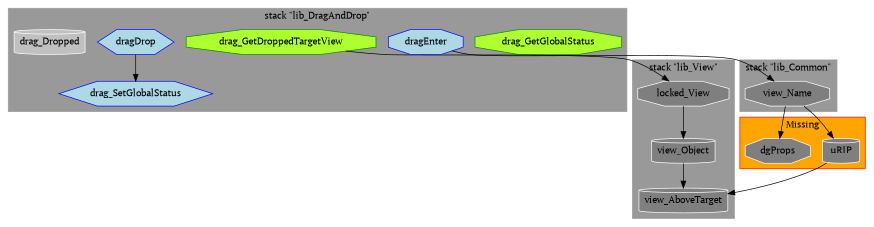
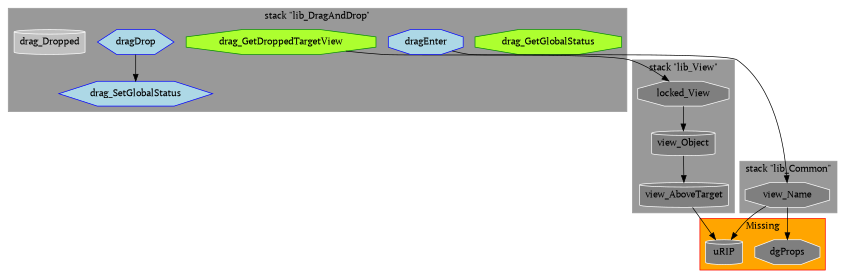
edge "uRIP" -> "view_AboveTarget": reversed
